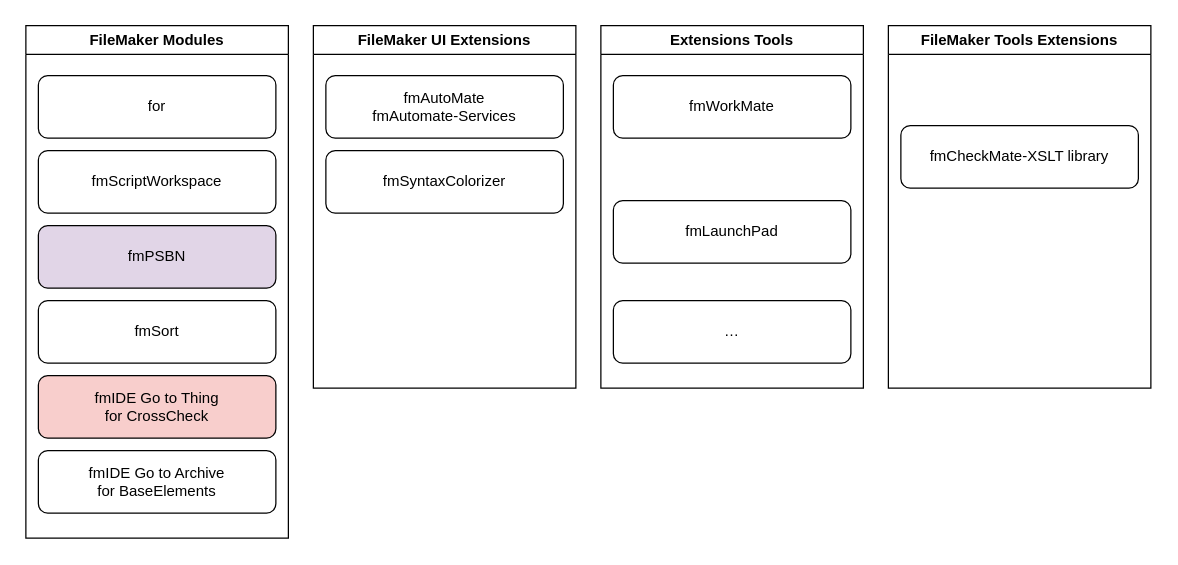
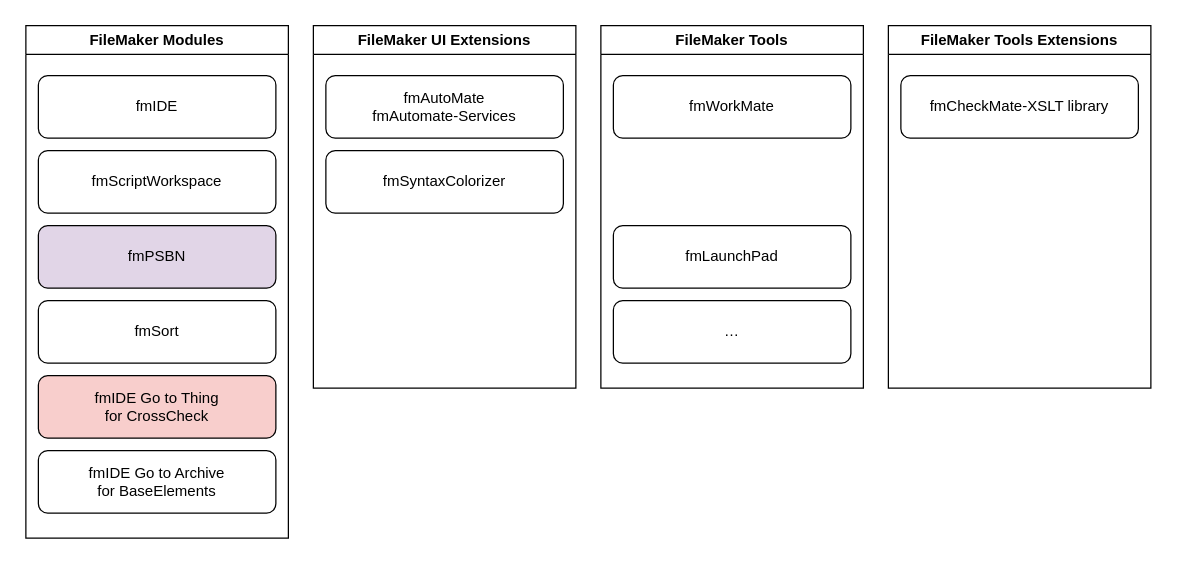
node "Extensions Tools": label "Extensions Tools" -> "FileMaker Tools"
node "for": label "for" -> "fmIDE"
node "fmCheckMate-XSLT library": moved (1019, 157) -> (1019, 107)
node "fmLaunchPad": moved (732, 232) -> (732, 257)
